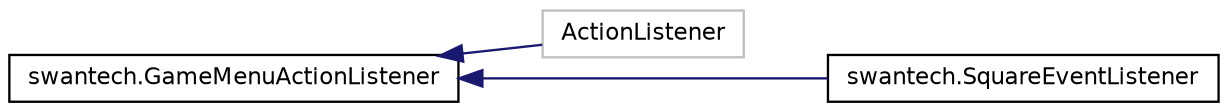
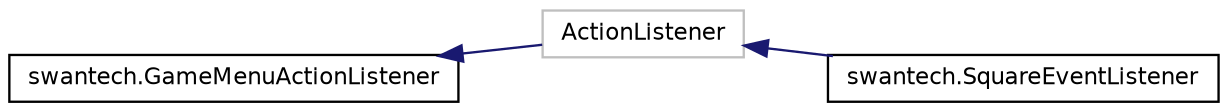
edge "swantech.SquareEventListener" -> "swantech.GameMenuActionListener": now "swantech.SquareEventListener" -> "ActionListener"
